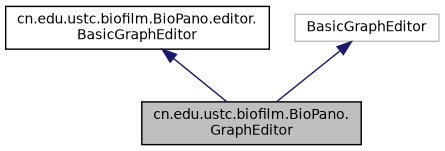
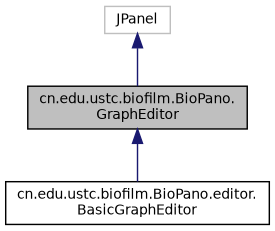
node "BasicGraphEditor": label "BasicGraphEditor" -> "JPanel"
edge "cn.edu.ustc.biofilm.BioPano. GraphEditor" -> "cn.edu.ustc.biofilm.BioPano.editor. BasicGraphEditor": reversed
